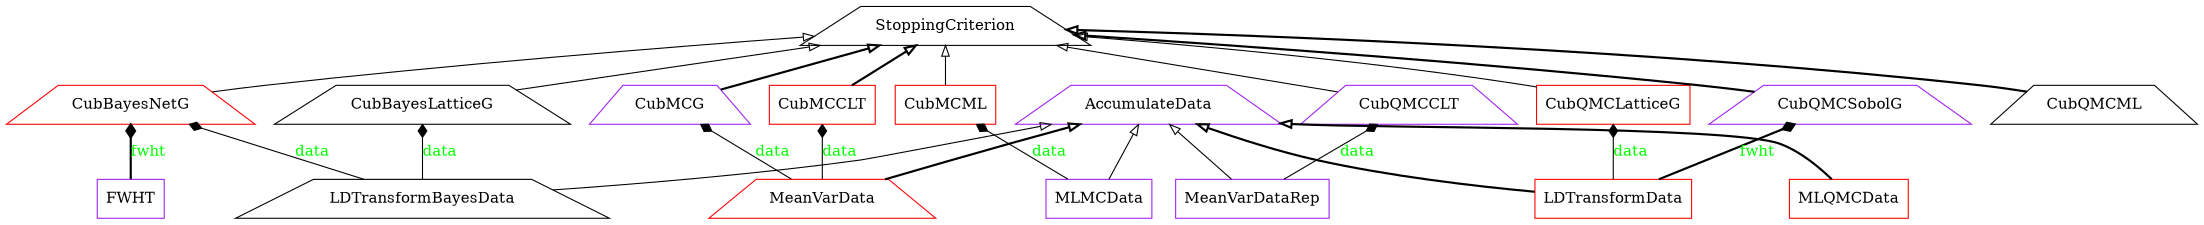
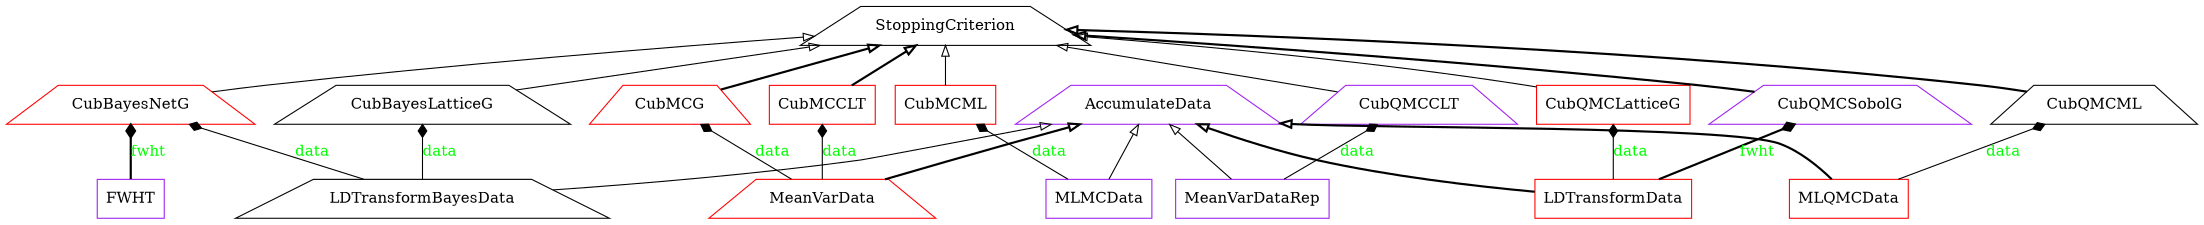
node "CubMCG": color purple -> red
edge "MLQMCData" -> "CubQMCML": added, label "data"
